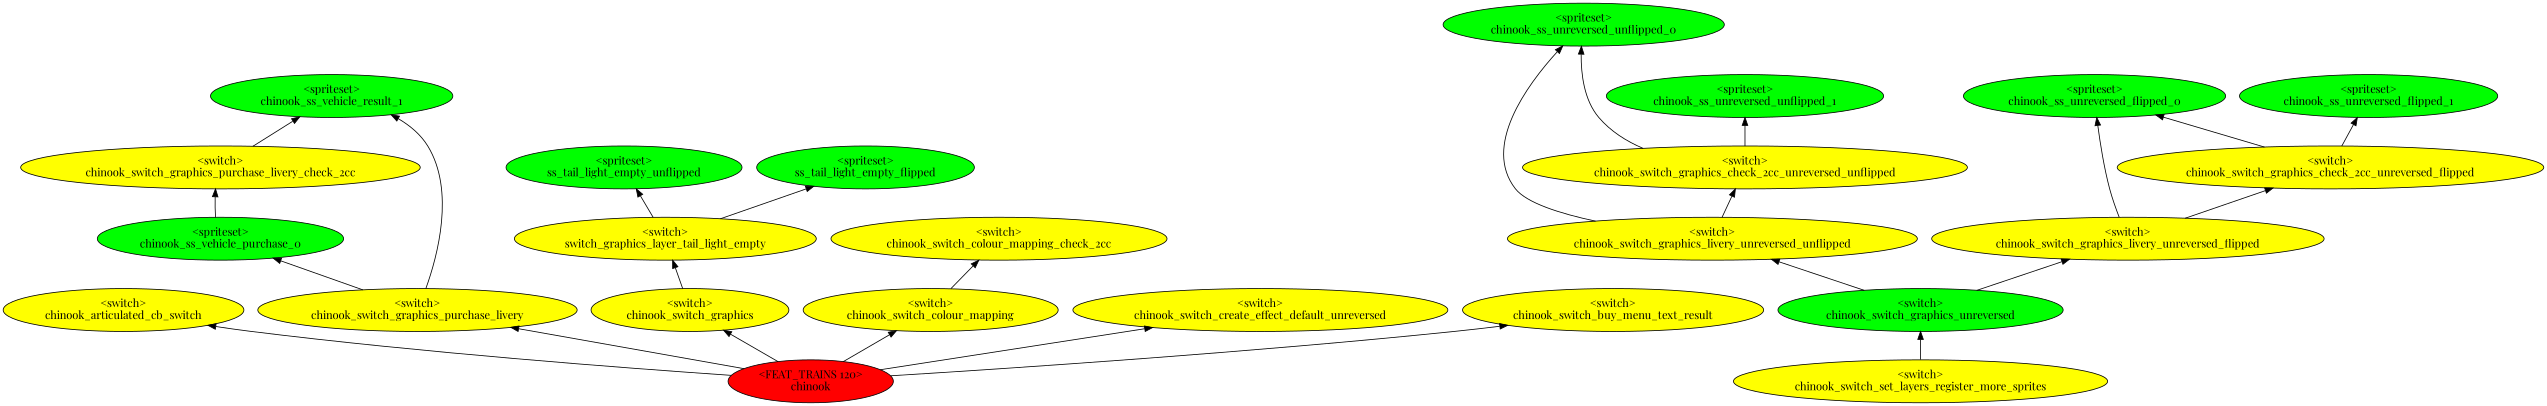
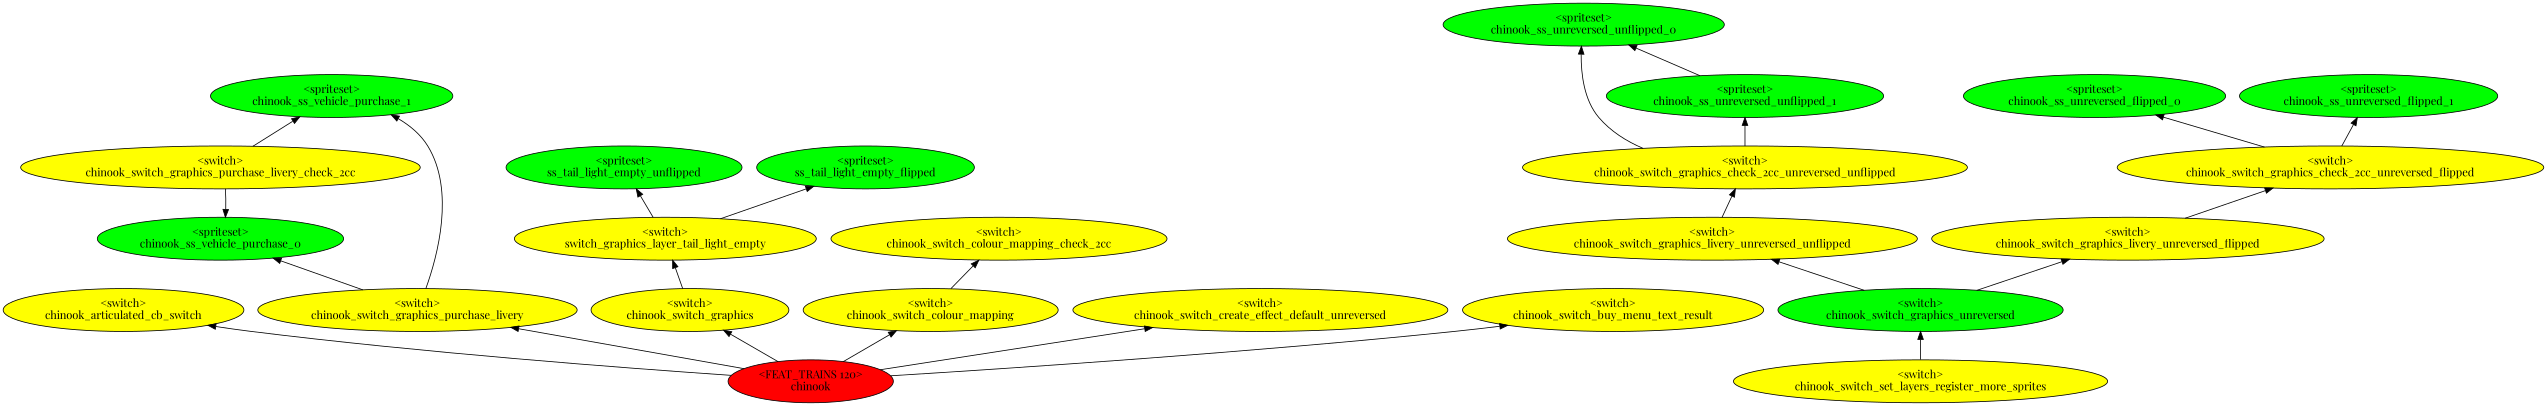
node "<spriteset> chinook_ss_vehicle_result_1": label "<spriteset> chinook_ss_vehicle_result_1" -> "<spriteset> chinook_ss_vehicle_purchase_1"
edge "<switch> chinook_switch_graphics_livery_unreversed_unflipped" -> "<spriteset> chinook_ss_unreversed_unflipped_0": now "<spriteset> chinook_ss_unreversed_unflipped_1" -> "<spriteset> chinook_ss_unreversed_unflipped_0"
edge "<switch> chinook_switch_graphics_livery_unreversed_flipped" -> "<spriteset> chinook_ss_unreversed_flipped_0": removed
edge "<spriteset> chinook_ss_vehicle_purchase_0" -> "<switch> chinook_switch_graphics_purchase_livery_check_2cc": reversed
